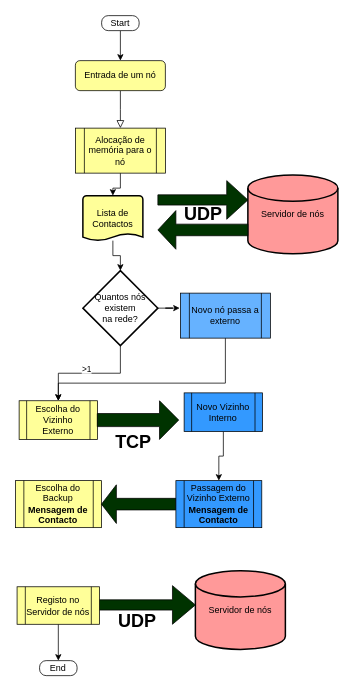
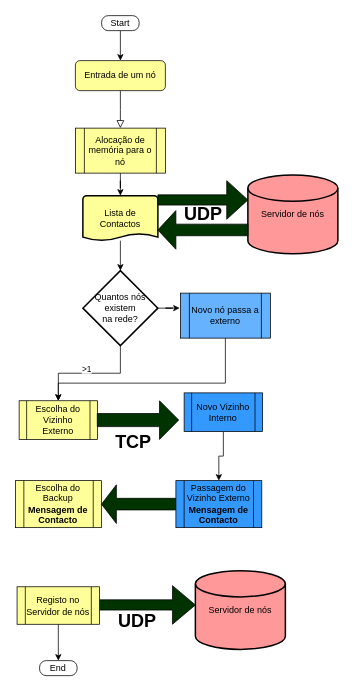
node "Lista de Contactos": size 60x45 -> 75x45
